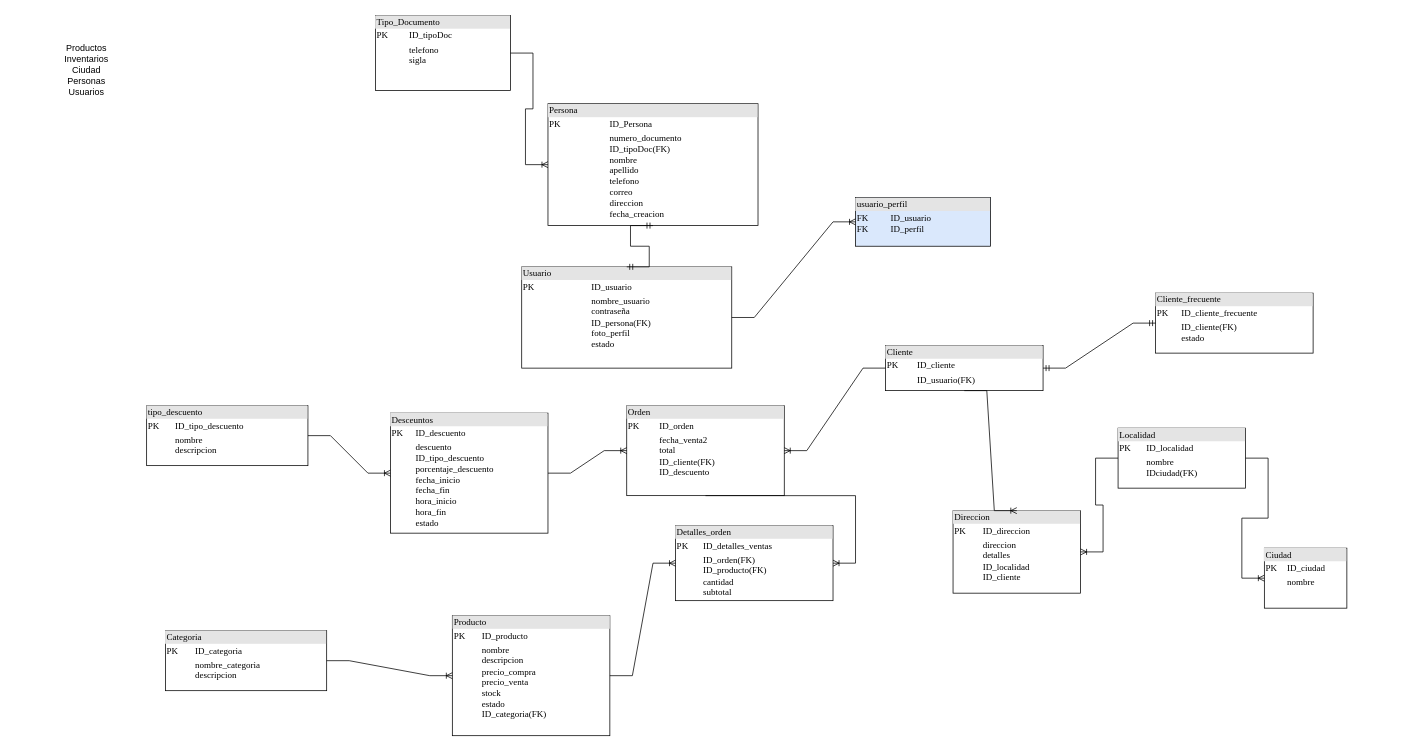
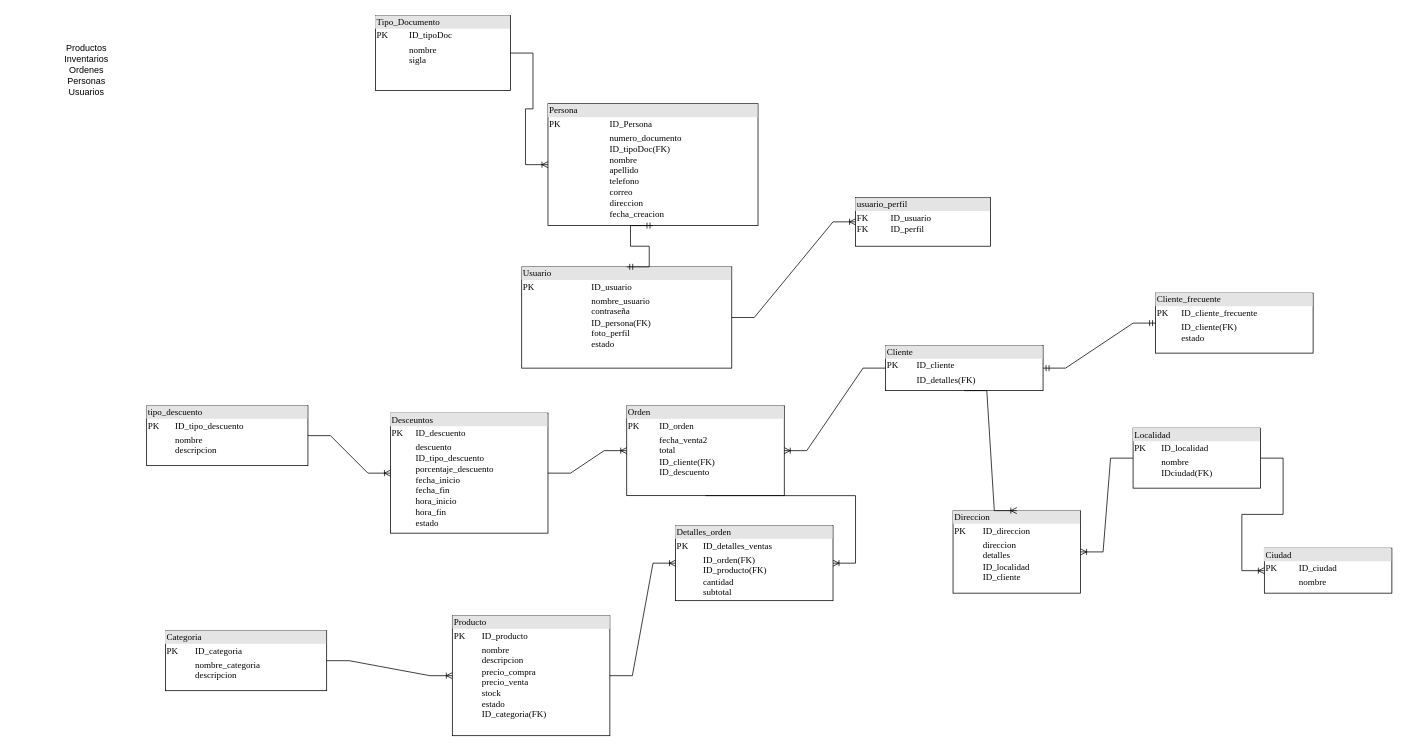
node "Tipo_Documento PK ID_tipoDoc telefono sigla": label "Tipo_Documento PK ID_tipoDoc telefono sigla" -> "Tipo_Documento PK ID_tipoDoc nombre sigla"
node "Productos Inventarios Ciudad Personas Usuarios": label "Productos Inventarios Ciudad Personas Usuarios" -> "Productos Inventarios Ordenes Personas Usuarios"
node "usuario_perfil FK FK ID_usuario ID_perfil": fillcolor #dae8fc -> #ffffff
node "Cliente PK ID_cliente ID_usuario(FK)": label "Cliente PK ID_cliente ID_usuario(FK)" -> "Cliente PK ID_cliente ID_detalles(FK)"
node "Localidad PK ID_localidad nombre IDciudad(FK)": moved (1182, 458) -> (1197, 458)
node "Ciudad PK ID_ciudad nombre": size 83x60 -> 128x45
